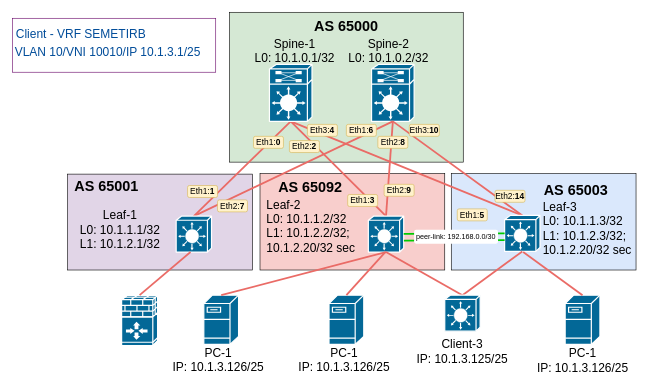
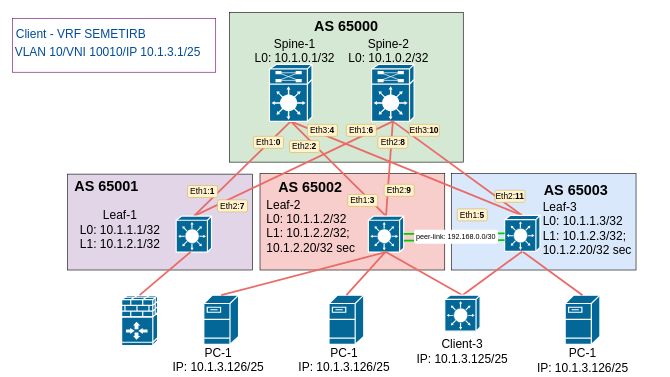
node "AS 65092": label "AS 65092" -> "AS 65002"
node "Eth2:14": label "Eth2:14" -> "Eth2:11"
